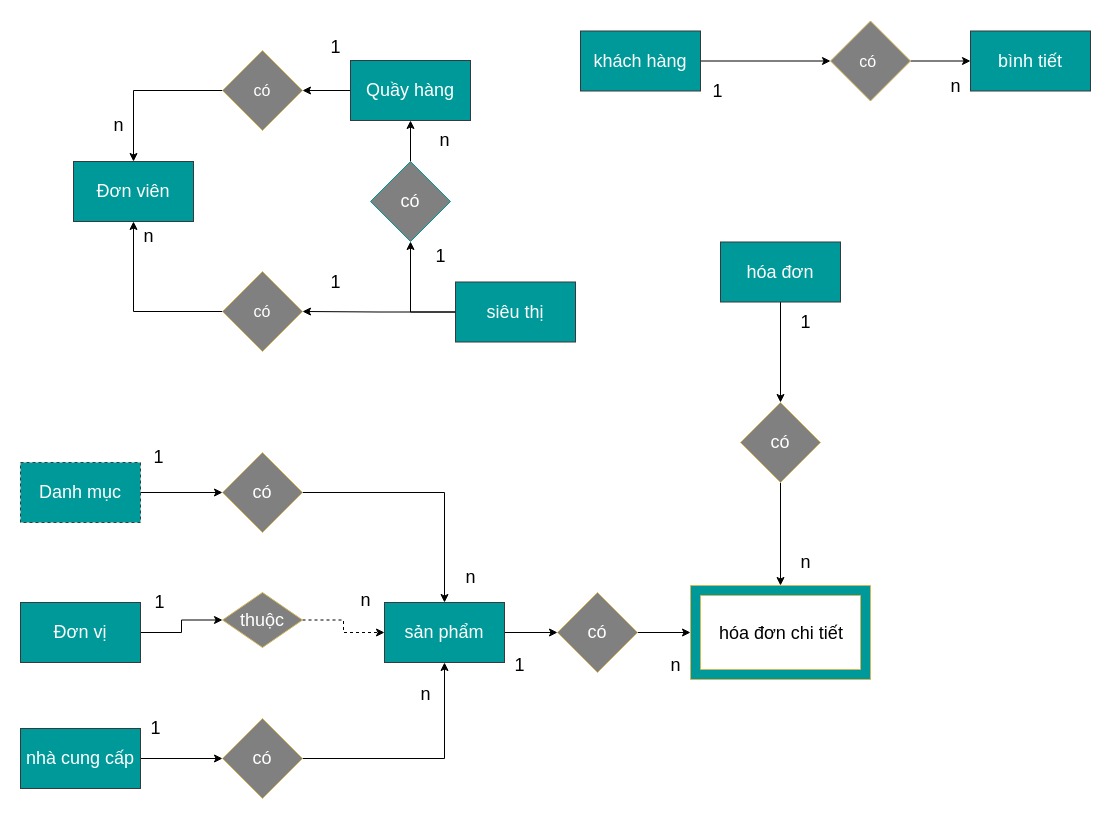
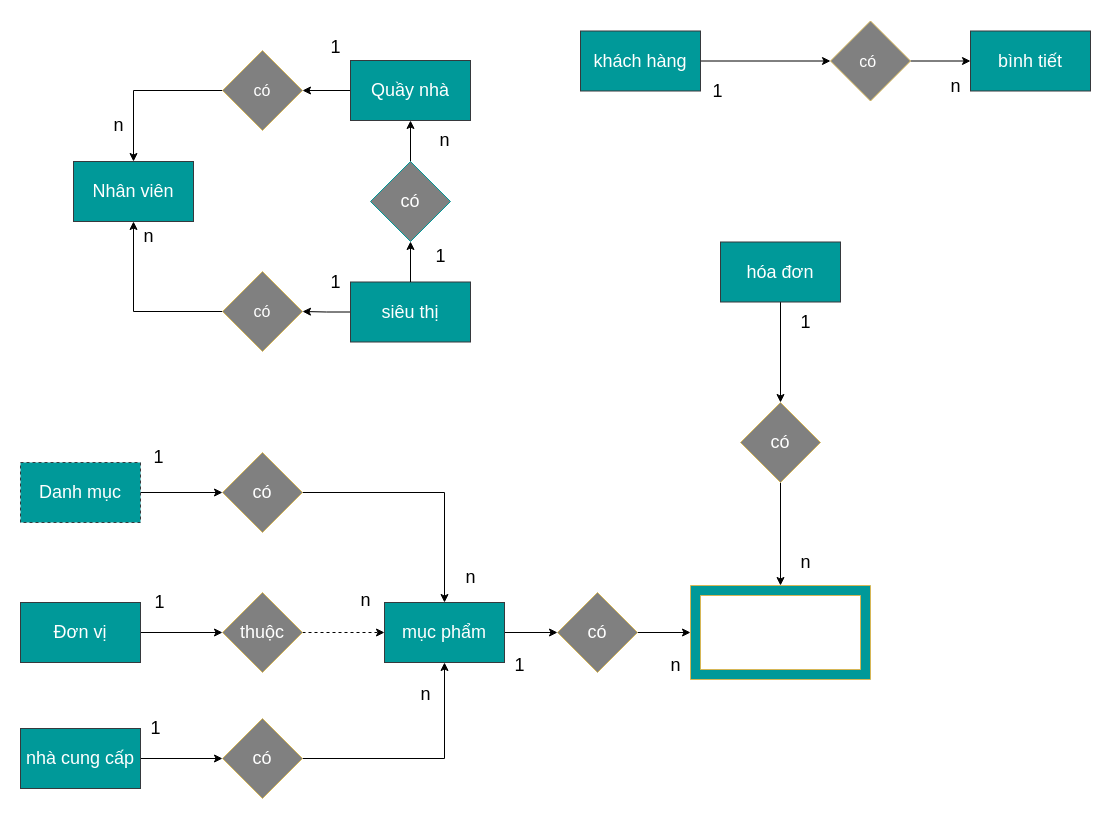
node "Quầy hàng": label "Quầy hàng" -> "Quầy nhà"
node "Đơn viên": label "Đơn viên" -> "Nhân viên"
node "siêu thị": moved (516, 312) -> (411, 312)
node "thuộc": size 80x55 -> 80x80
node "sản phẩm": label "sản phẩm" -> "mục phẩm"
node "hóa đơn chi tiết": removed
